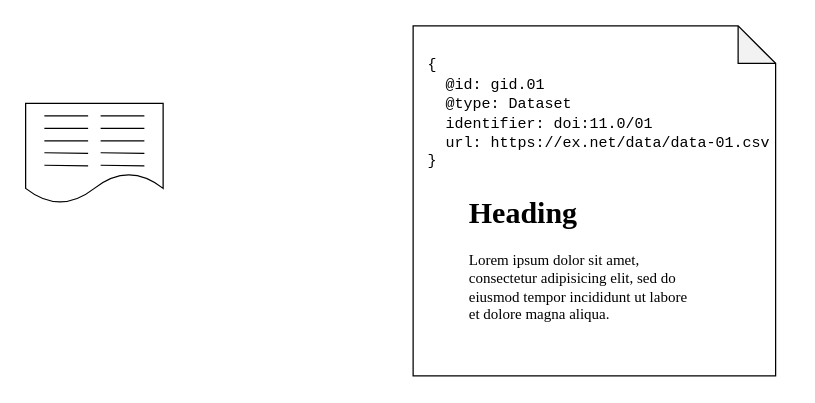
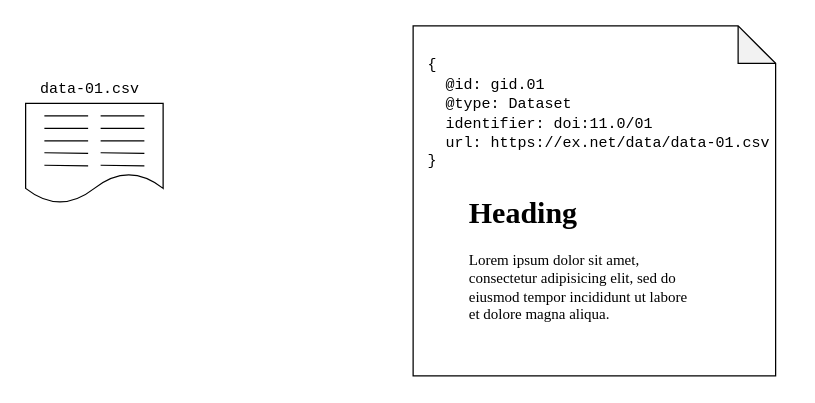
node "data-01.csv": added
